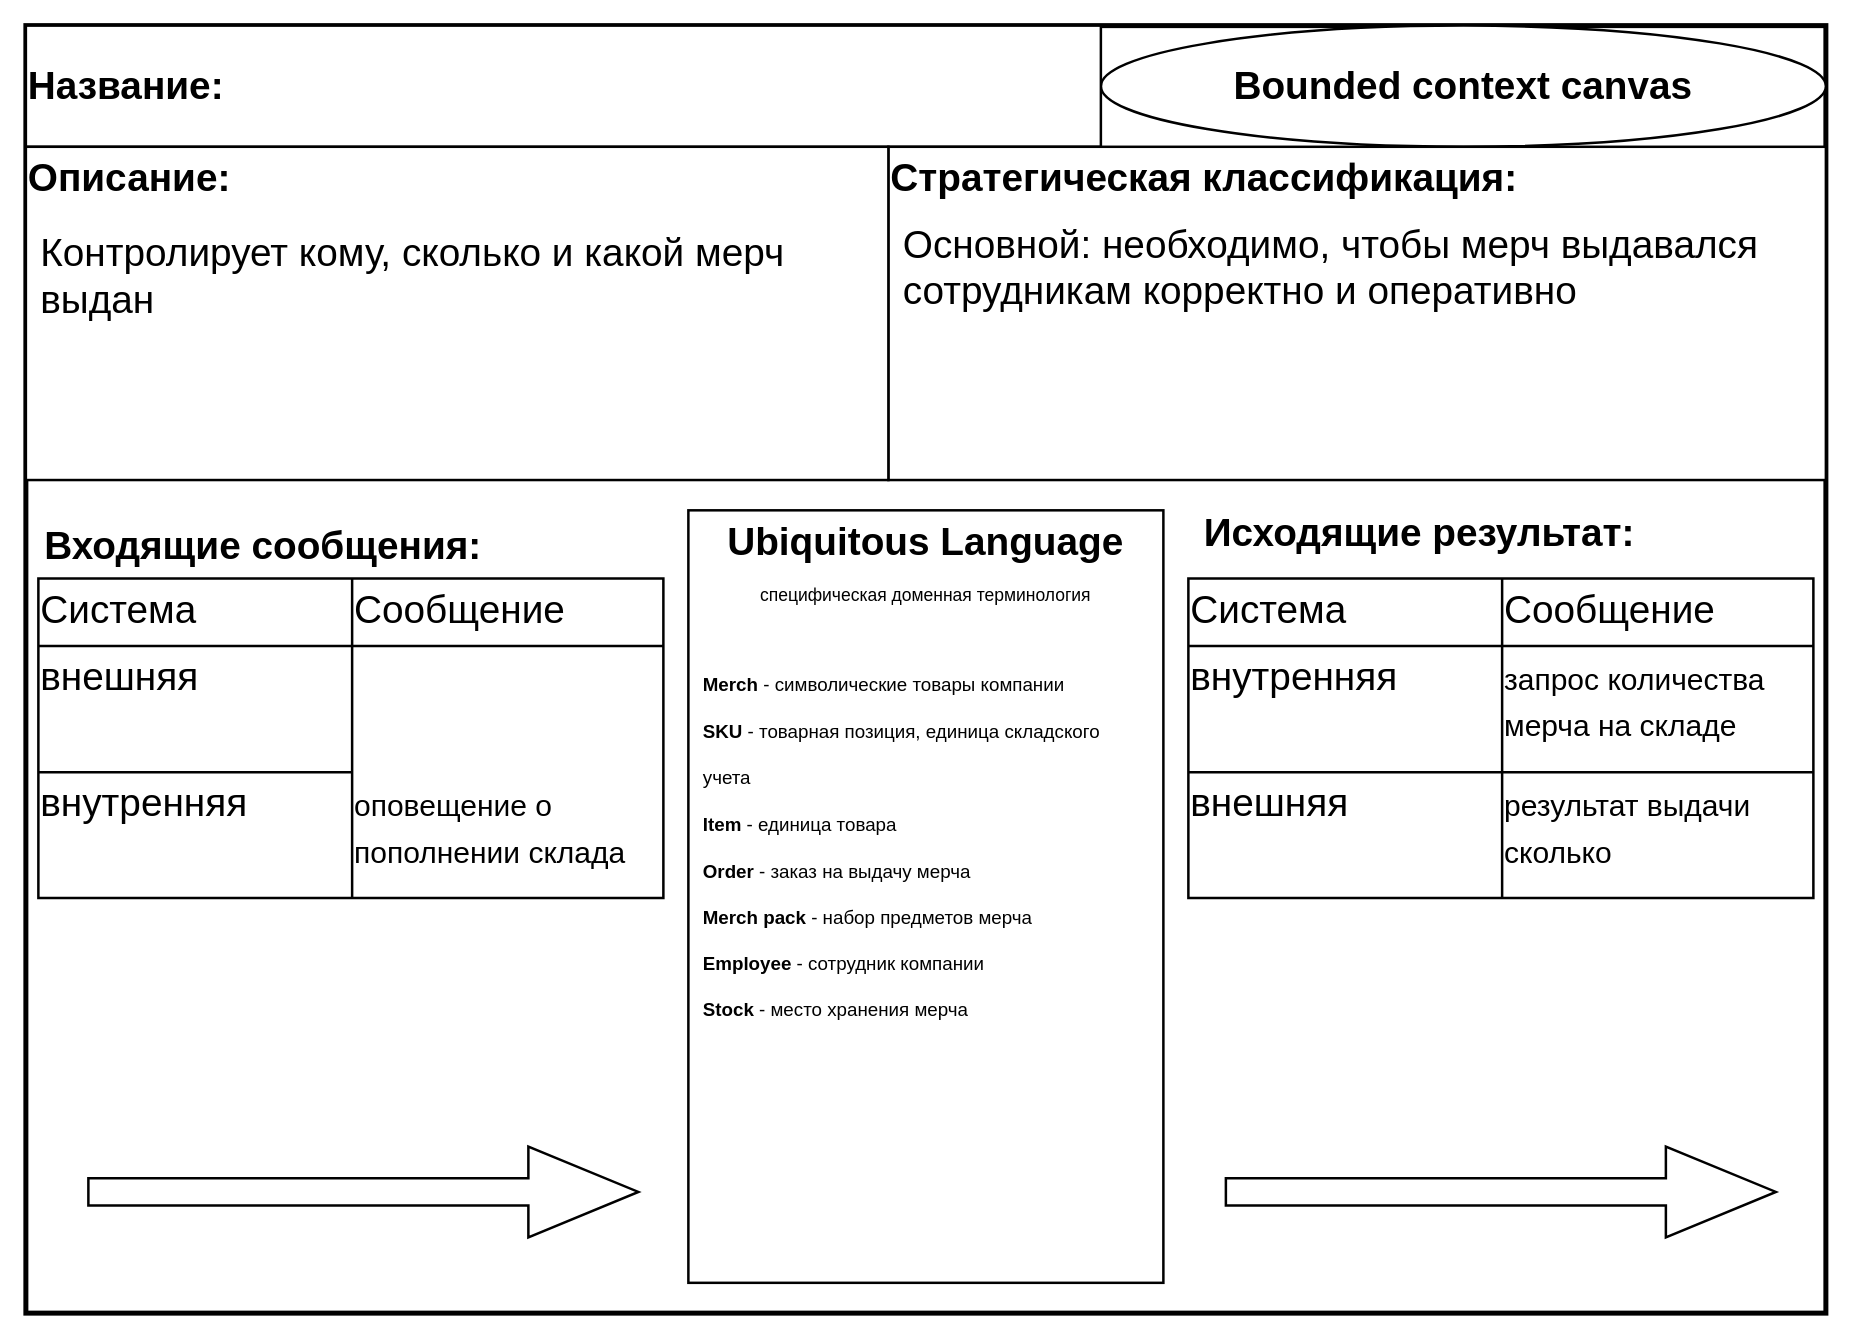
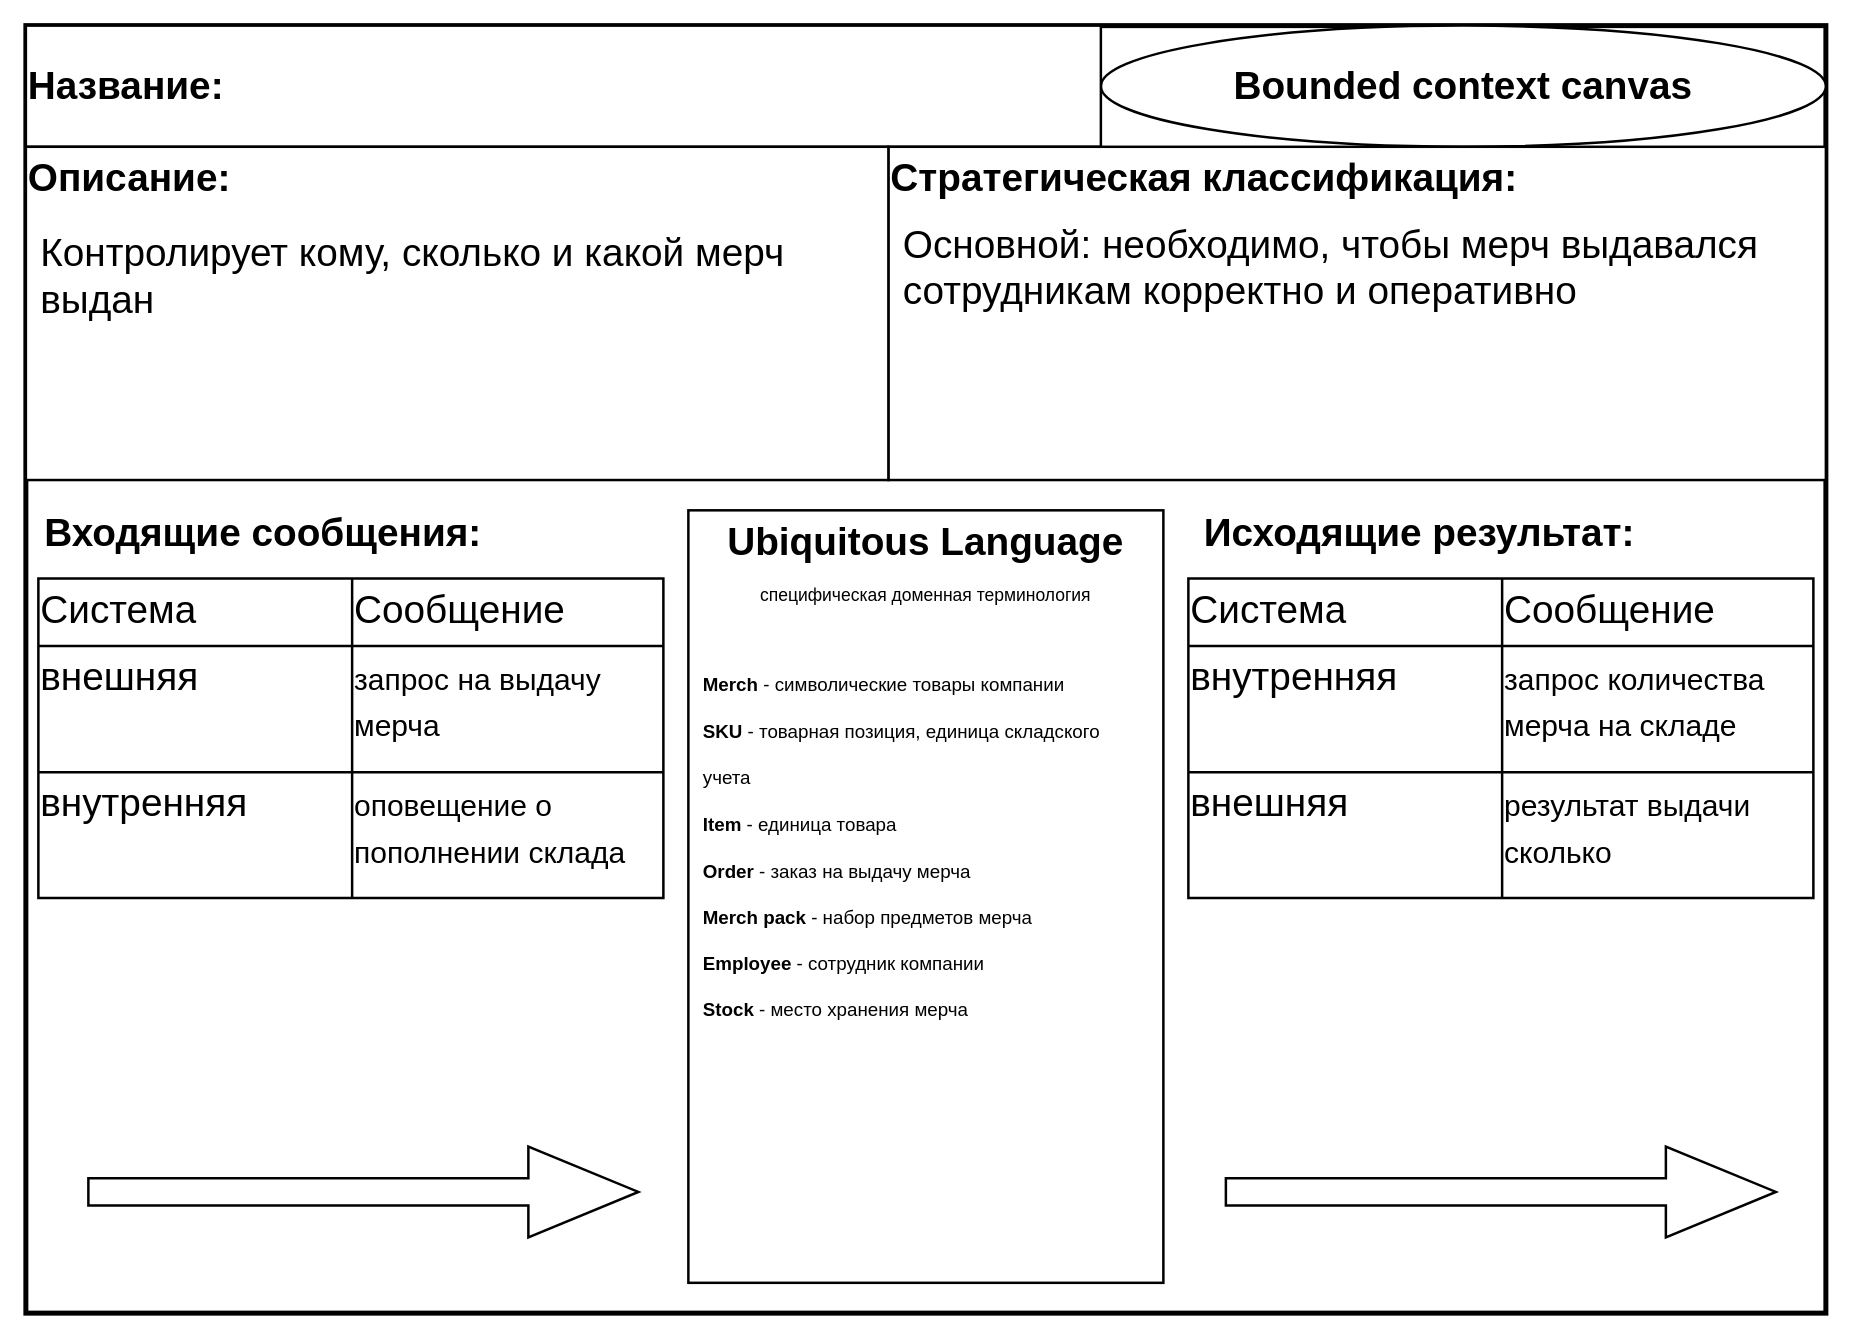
node "Входящие сообщения:": moved (263, 546) -> (263, 533)
node "запрос на выдачу мерча": added
